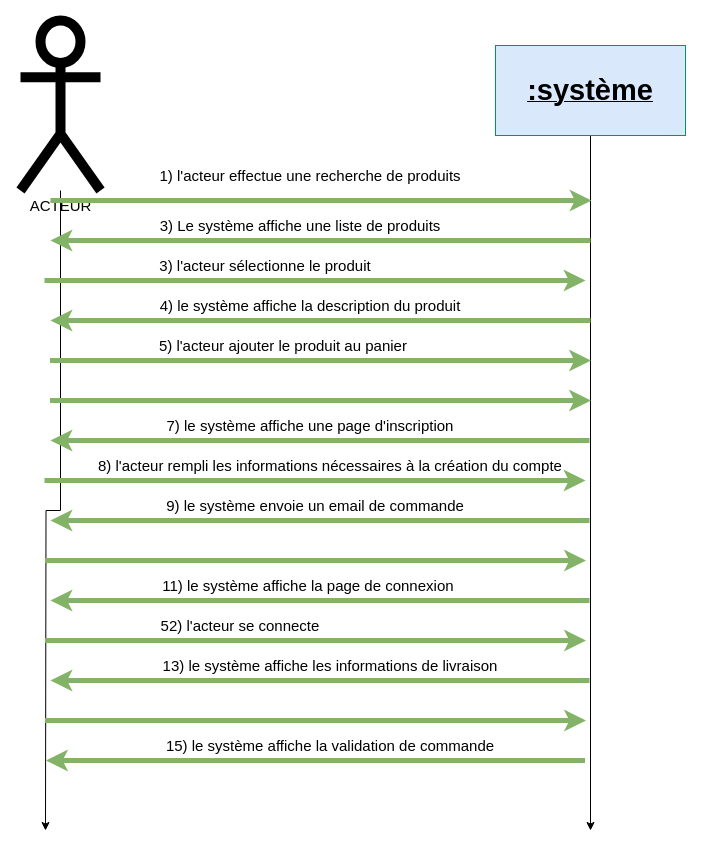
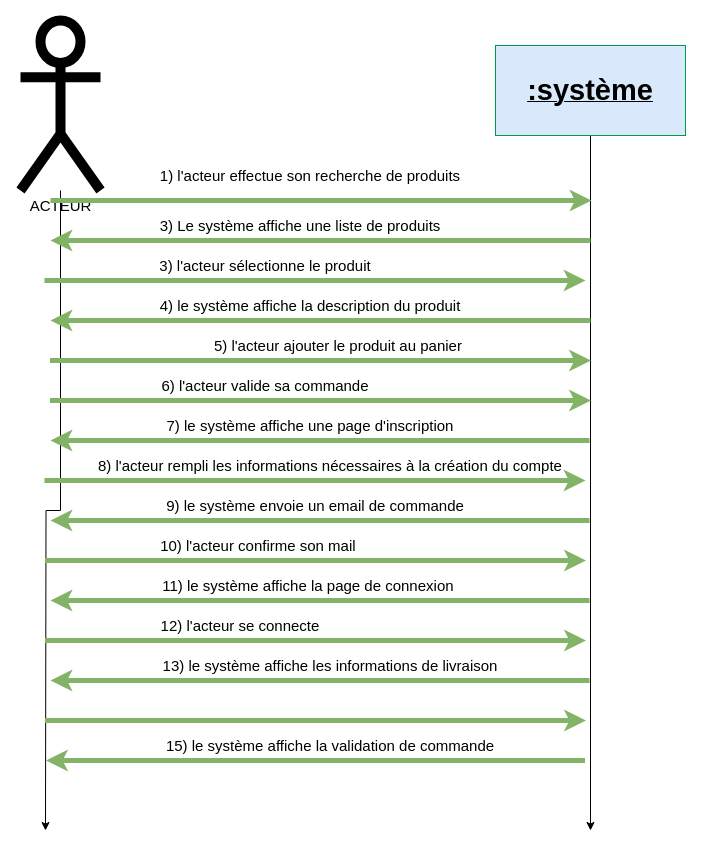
node "1) l'acteur effectue une recherche de produits": label "1) l'acteur effectue une recherche de produits" -> "1) l'acteur effectue son recherche de produits"
node "5) l'acteur ajouter le produit au panier": moved (286, 346) -> (341, 346)
node "6) l'acteur valide sa commande": added
node "10) l'acteur confirme son mail": added
node "52) l'acteur se connecte": label "52) l'acteur se connecte" -> "12) l'acteur se connecte"
